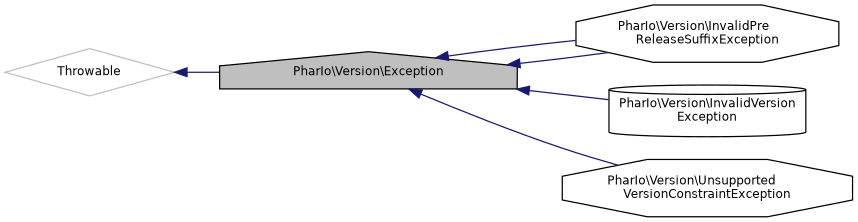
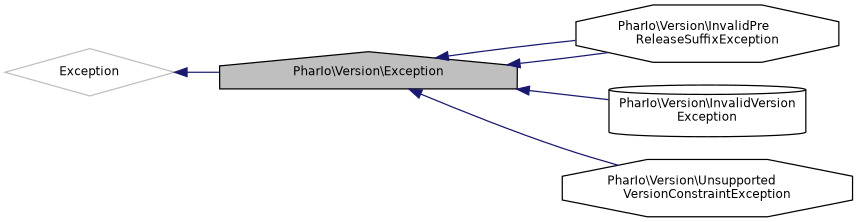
node "Throwable": label "Throwable" -> "Exception"
